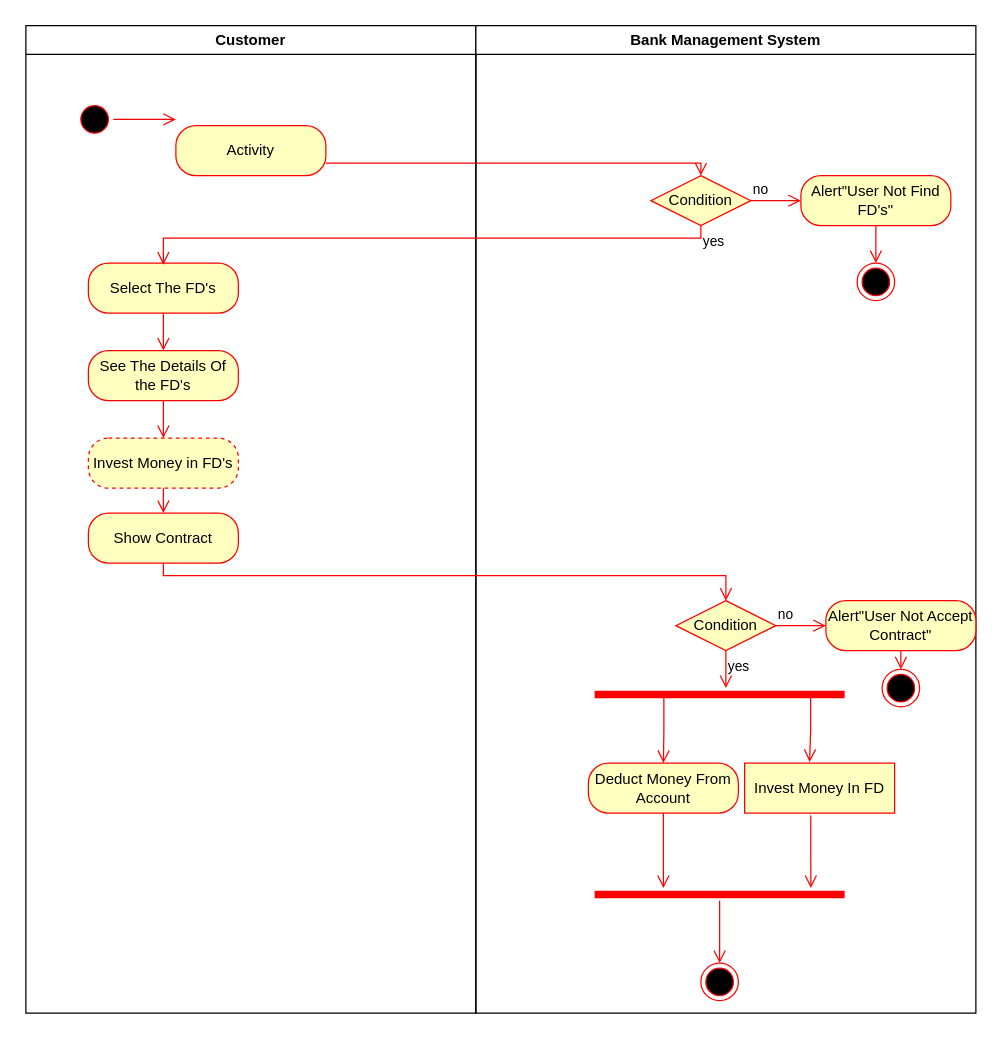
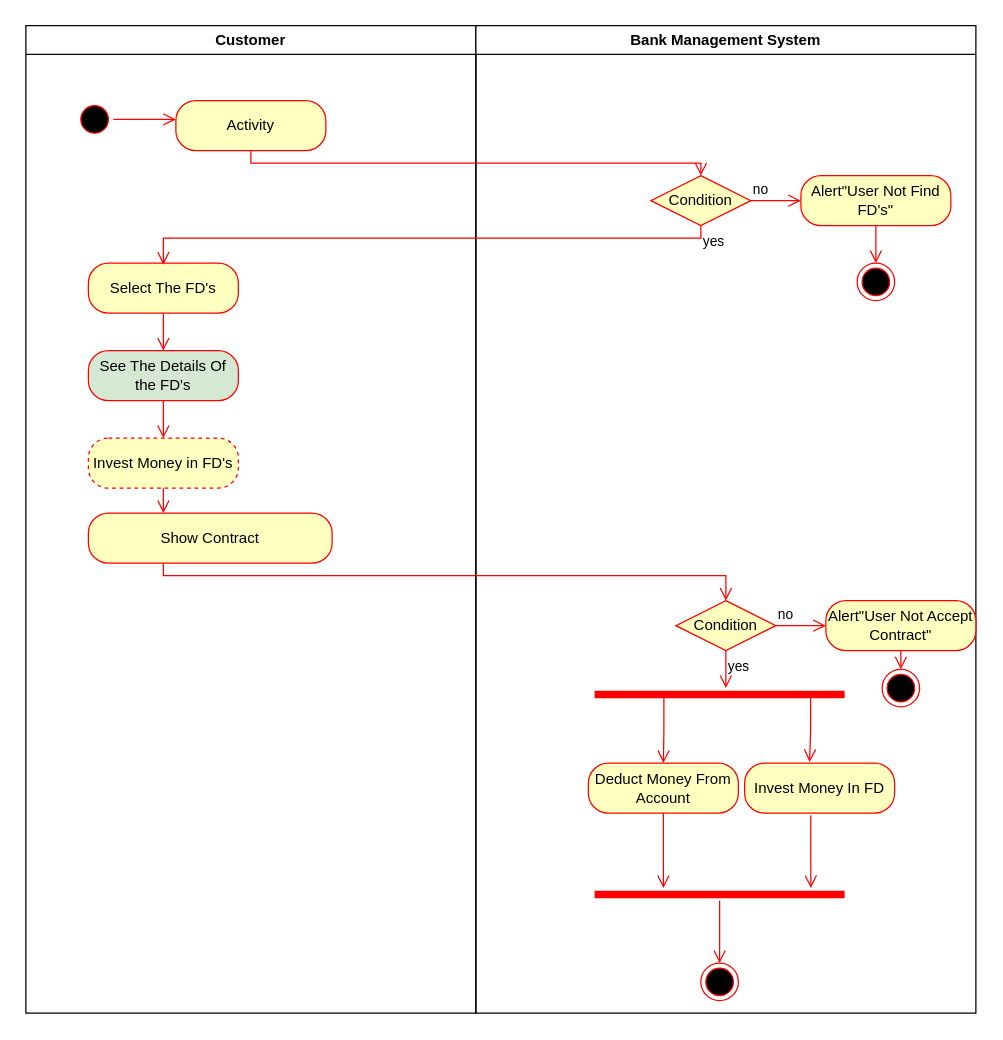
node "Activity": moved (251, 151) -> (251, 126)
node "See The Details Of the FD's": fillcolor #ffffc0 -> #d5e8d4
node "Show Contract": size 150x50 -> 244x50
node "Invest Money In FD": shape rectangle -> rounded rectangle
